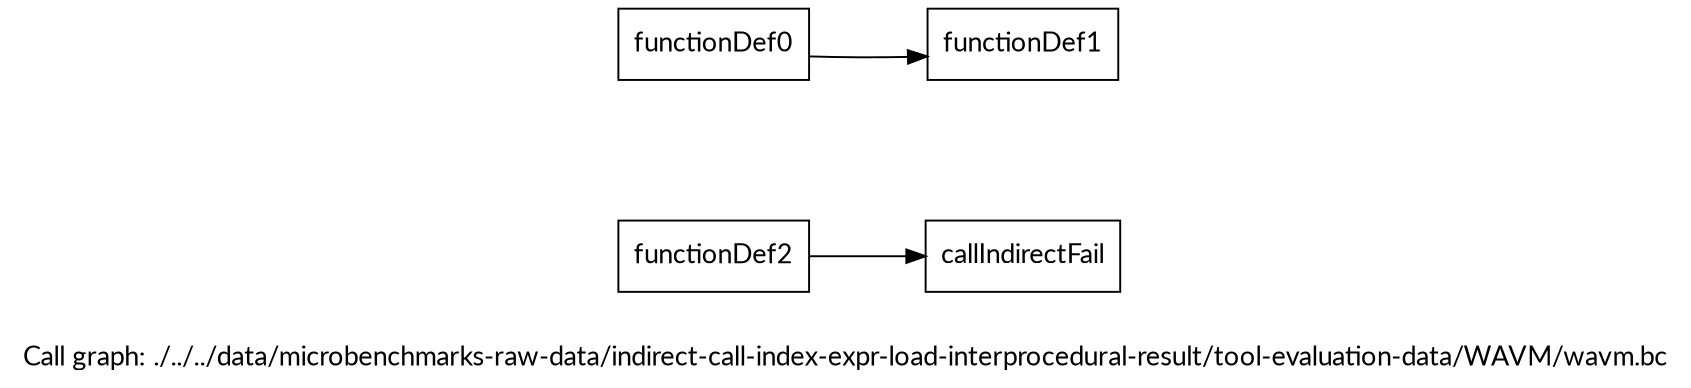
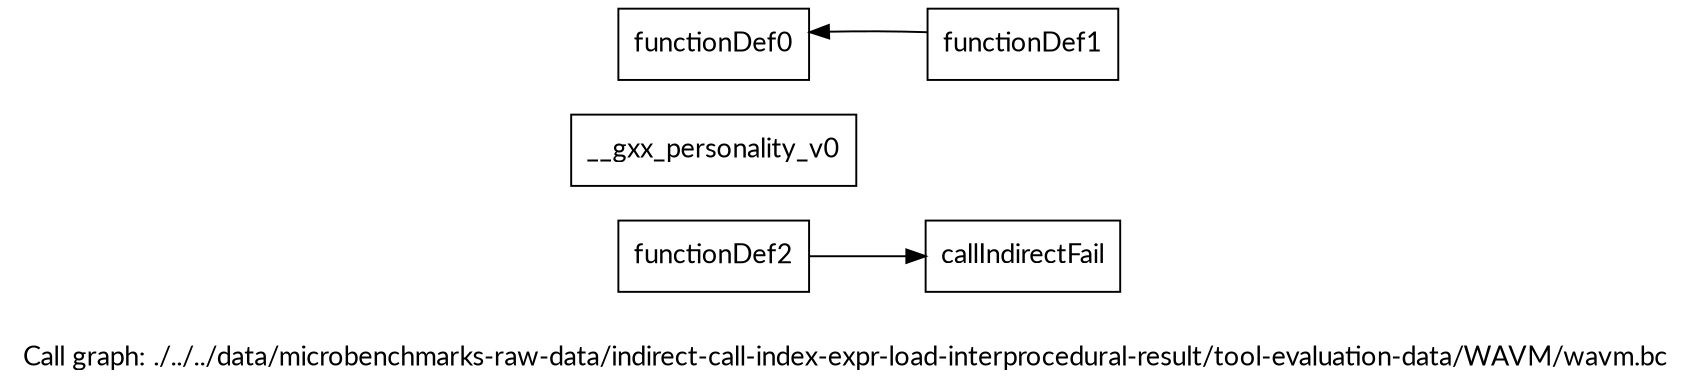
edge "functionDef0" -> "functionDef1": reversed
node "__gxx_personality_v0": added
